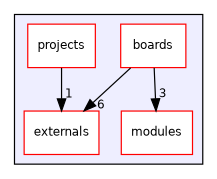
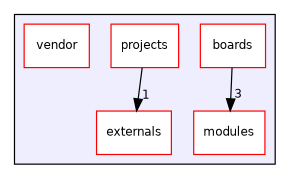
node "vendor": added
edge "boards" -> "externals": removed
